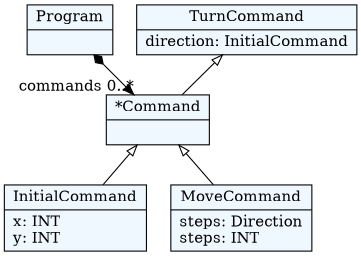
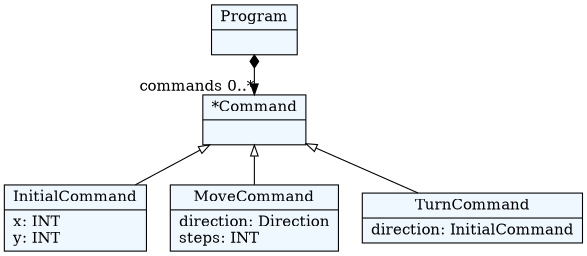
edge "*Command" -> "TurnCommand": reversed
node "MoveCommand": text "steps: Direction" -> "direction: Direction"
